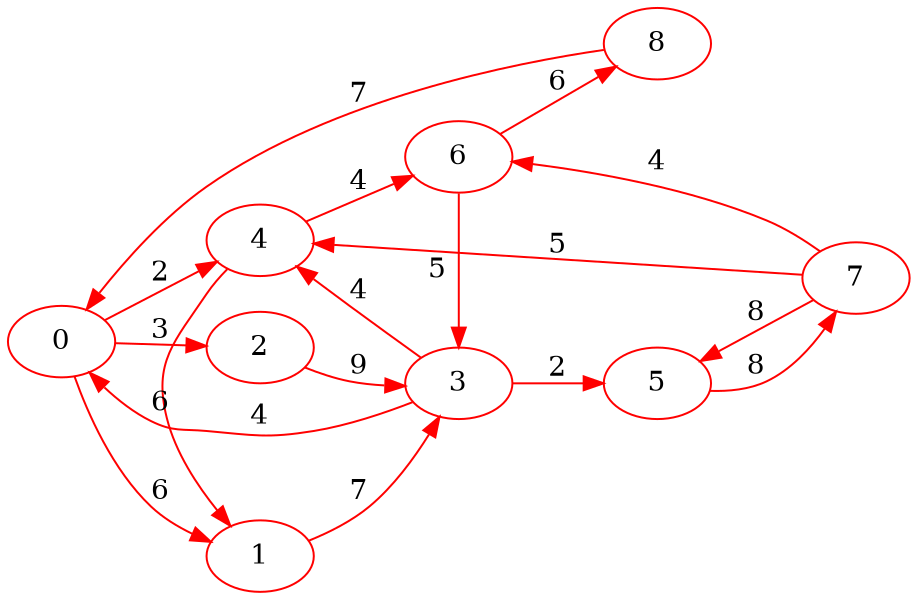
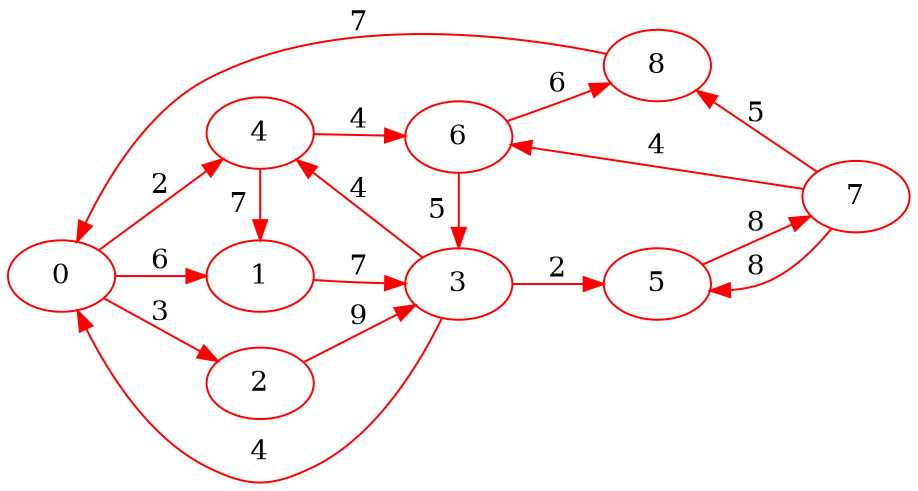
edge "7" -> "4": now "7" -> "8"
edge "4" -> "1": label "6" -> "7"
